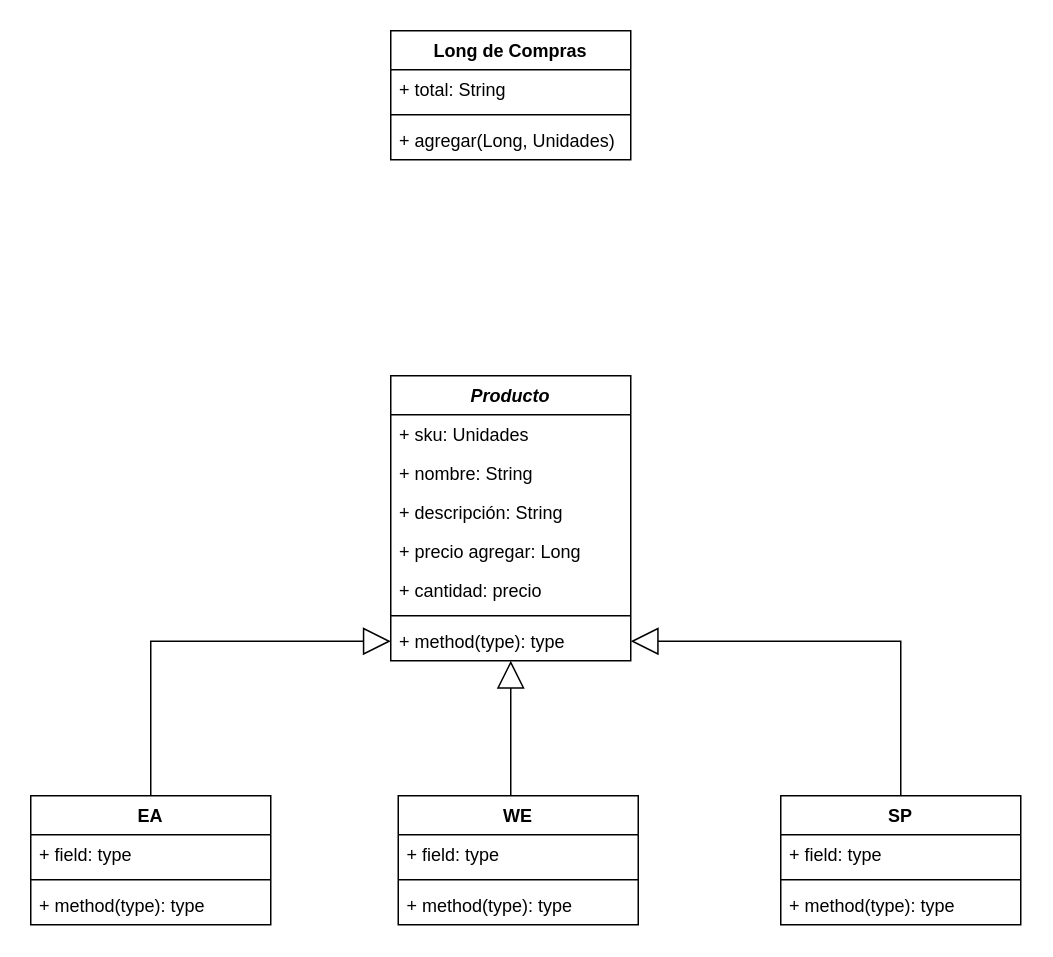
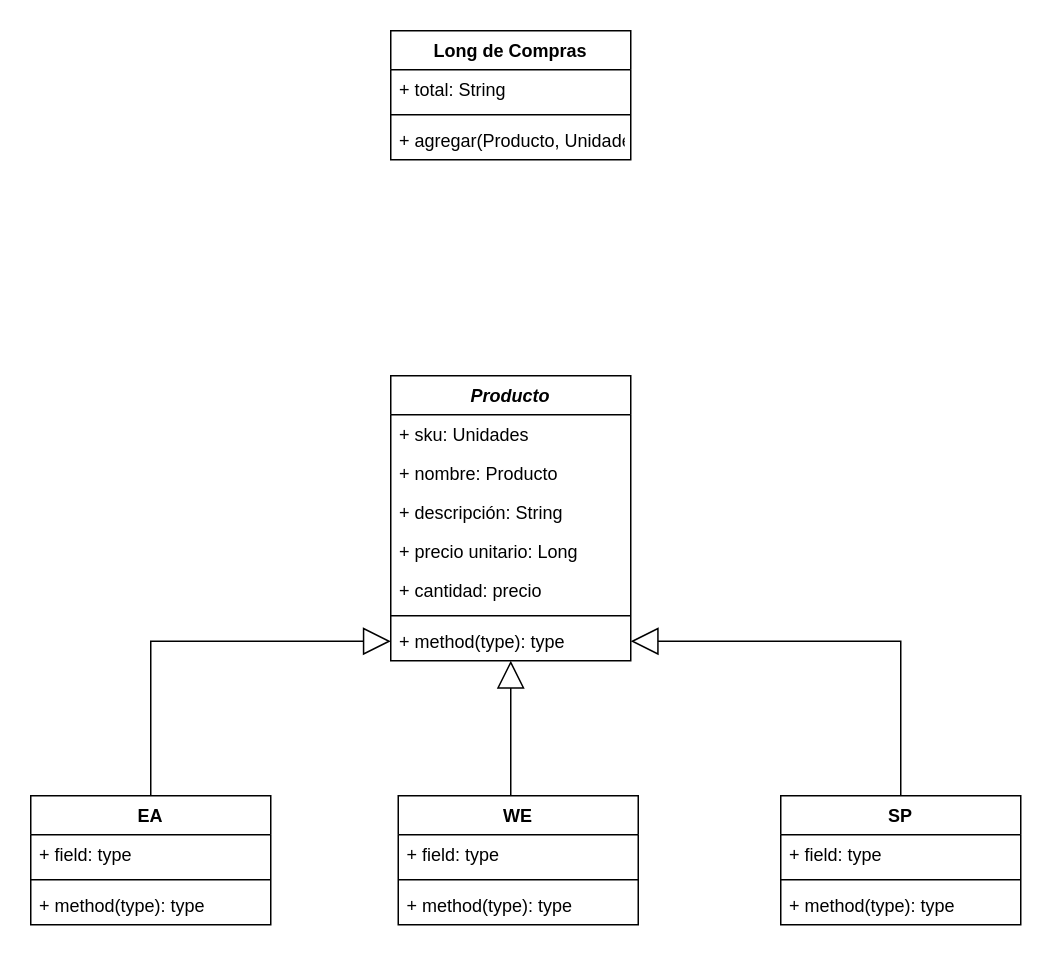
node "+ agregar(Long, Unidades)": label "+ agregar(Long, Unidades)" -> "+ agregar(Producto, Unidades)"
node "+ nombre: String": label "+ nombre: String" -> "+ nombre: Producto"
node "+ precio agregar: Long": label "+ precio agregar: Long" -> "+ precio unitario: Long"
